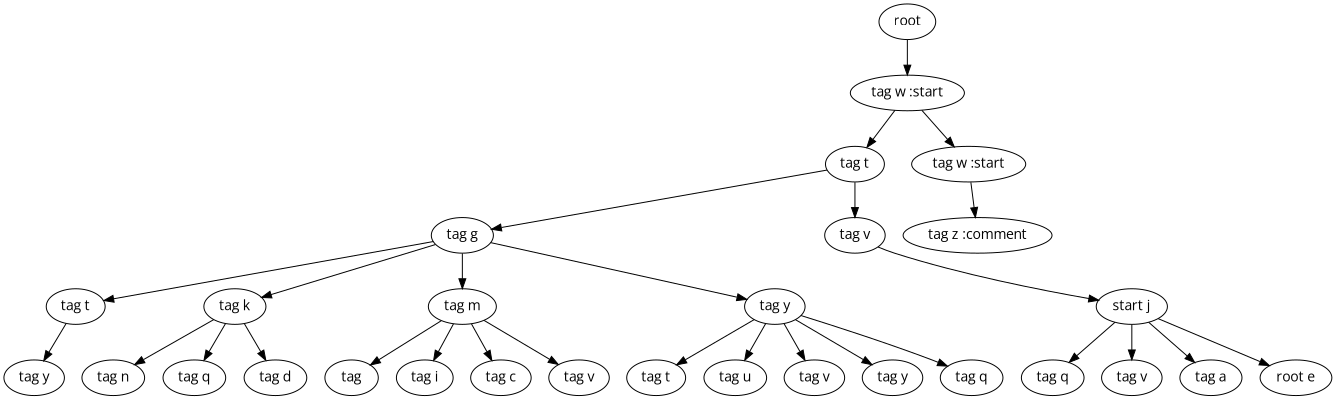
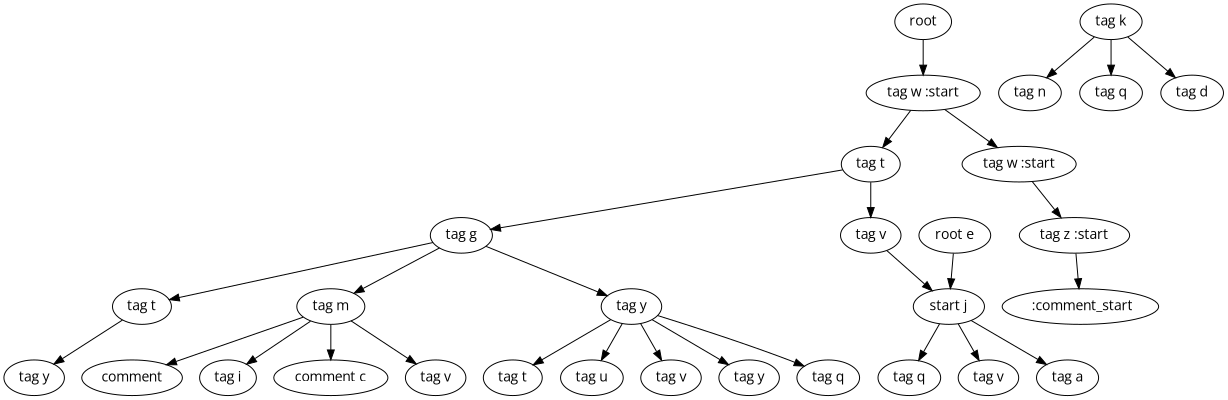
node "tag z :comment": label "tag z :comment" -> "tag z :start"
edge "tag g" -> "tag k": removed
node ":comment_start": added
edge "start j" -> "root e": reversed
node "tag": label "tag" -> "comment"
node "tag c": label "tag c" -> "comment c"
